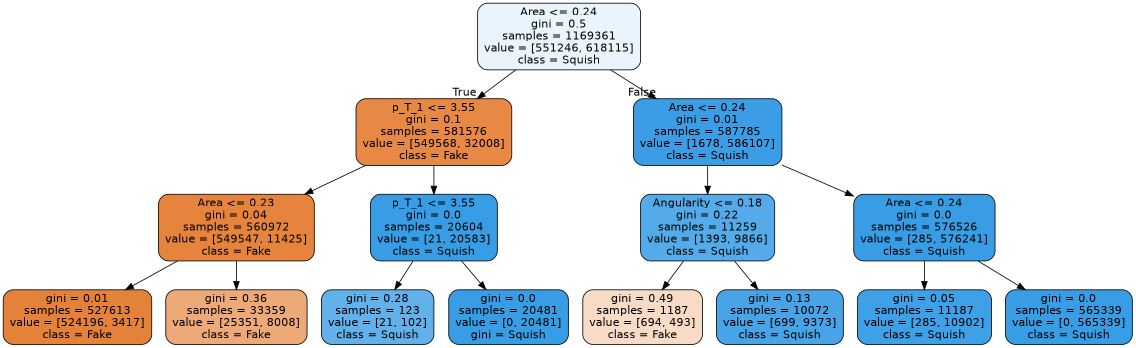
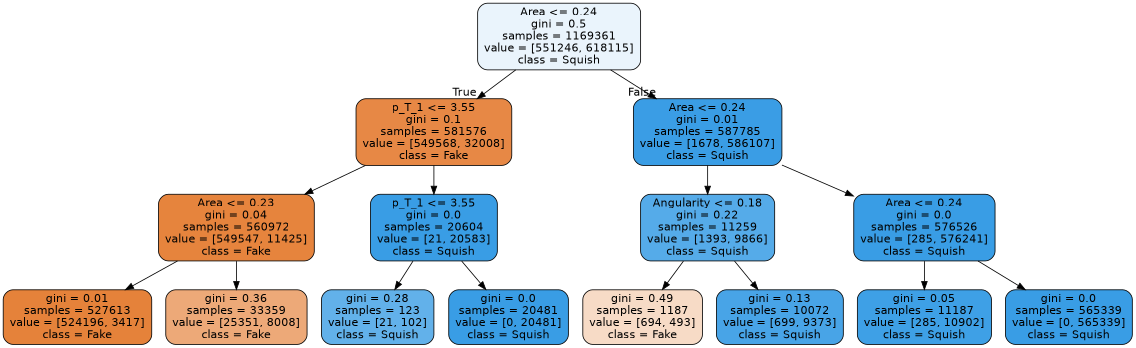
node "gini = 0.0 samples = 20481 value = [0, 20481] gini = Squish": label "gini = 0.0 samples = 20481 value = [0, 20481] gini = Squish" -> "gini = 0.0 samples = 20481 value = [0, 20481] class = Squish"
